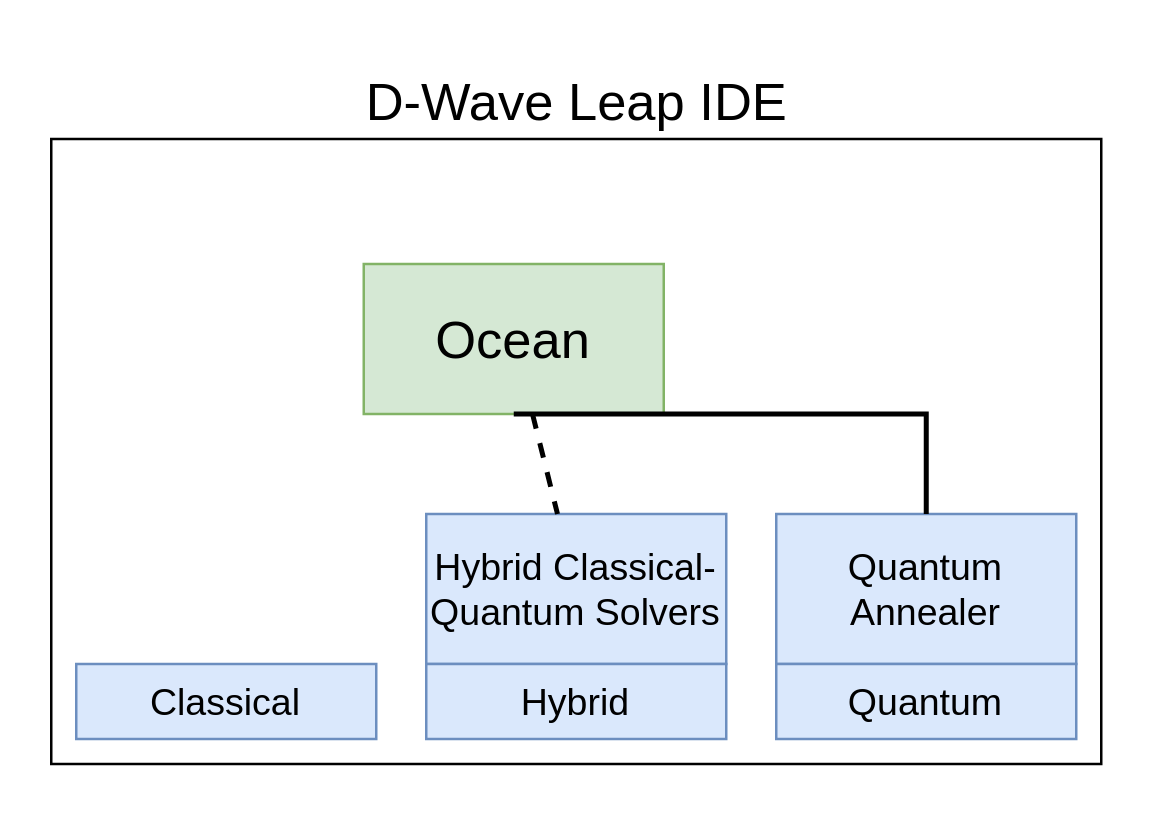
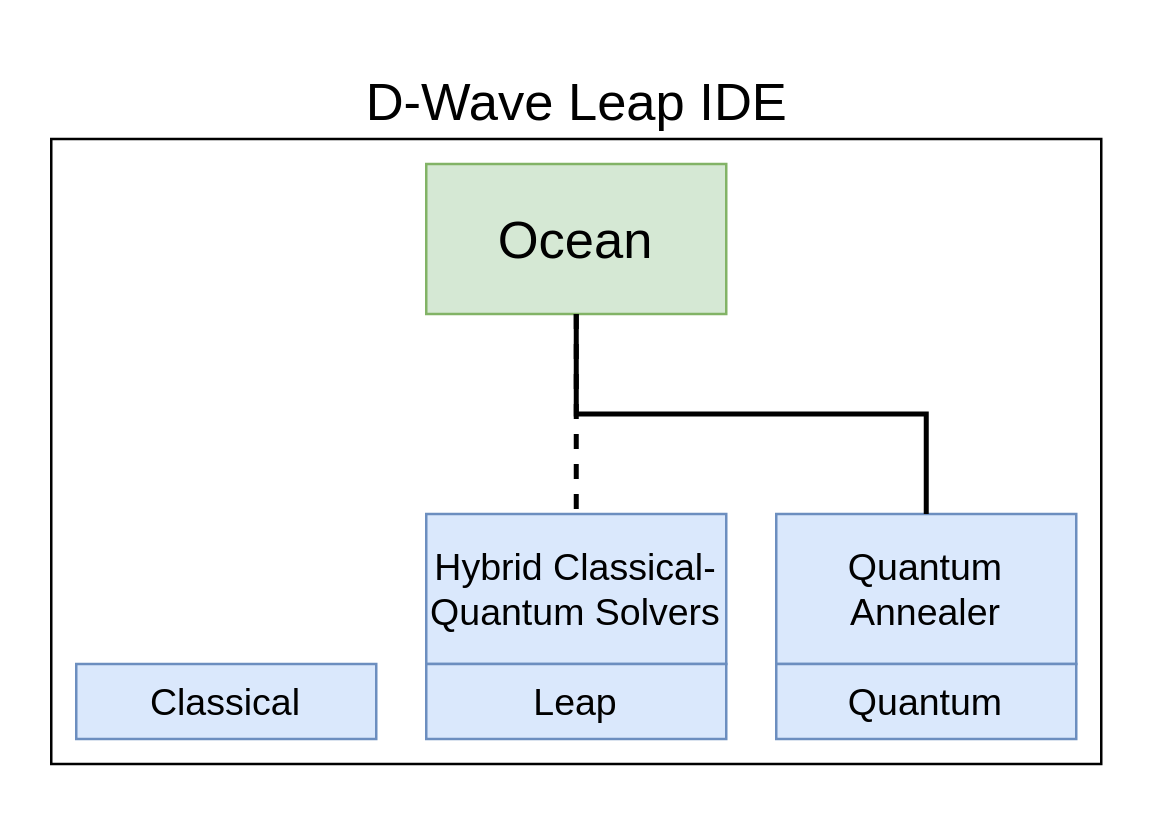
node "Ocean": moved (514, 339) -> (576, 239)
node "Hybrid": label "Hybrid" -> "Leap"
